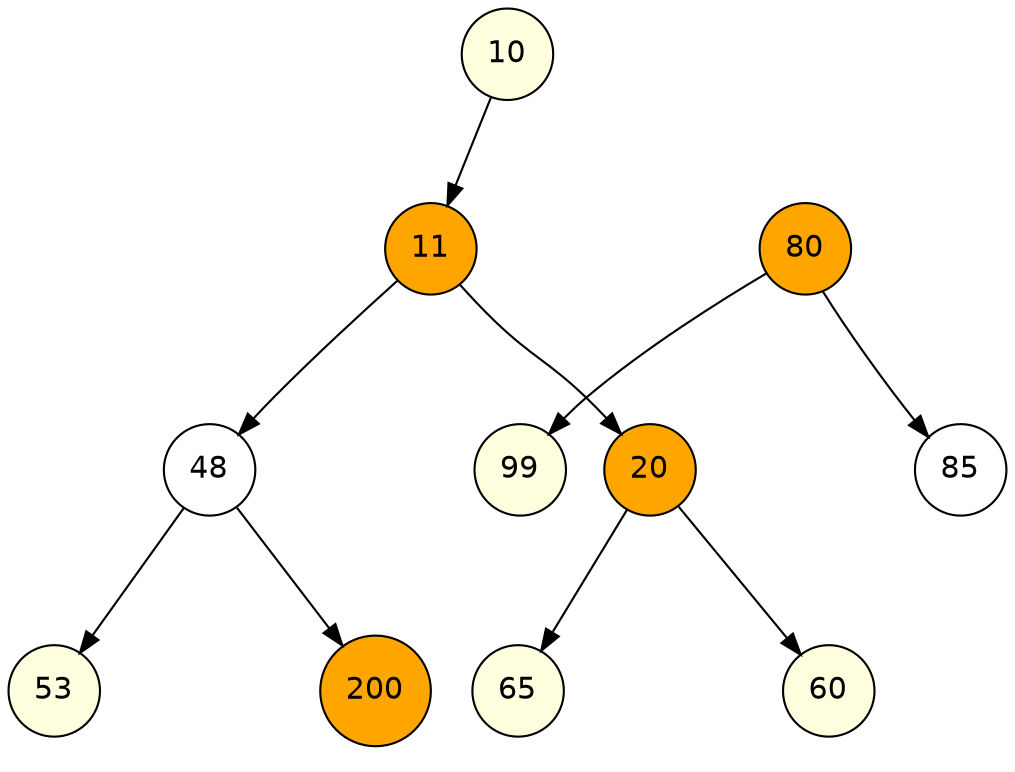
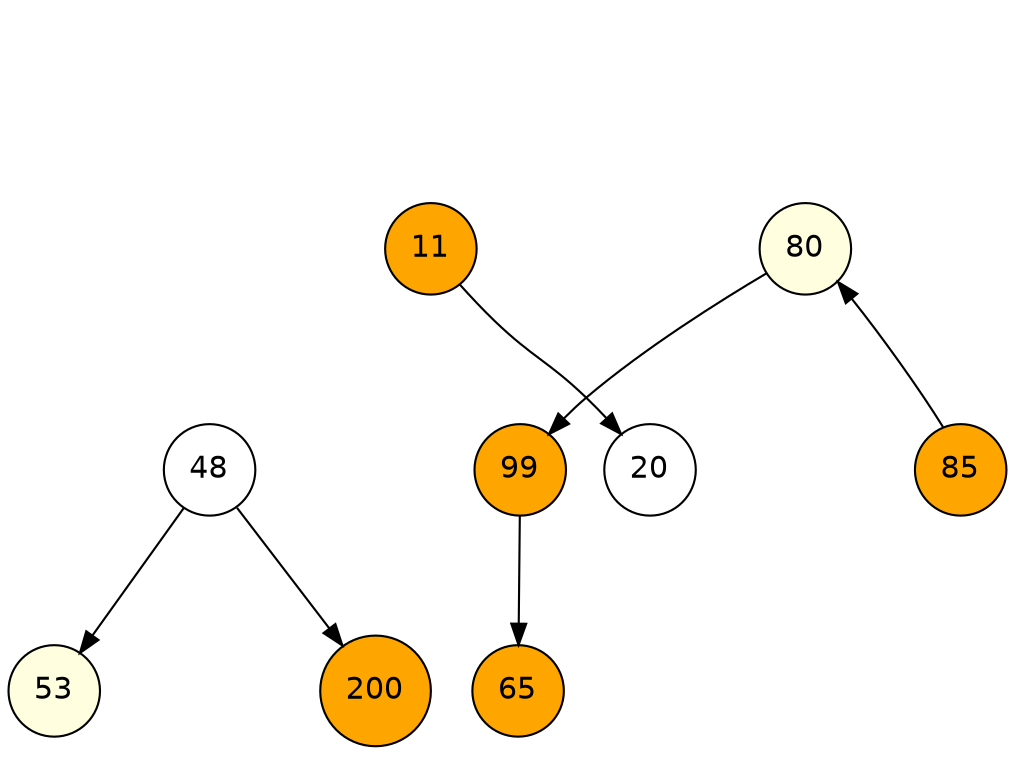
node "10": removed
node "80": fillcolor orange -> lightyellow
edge "11" -> "48": removed
edge "80" -> "85": reversed
node "99": fillcolor lightyellow -> orange
node "20": fillcolor orange -> white
node "85": fillcolor white -> orange
edge "20" -> "65": now "99" -> "65"
node "65": fillcolor lightyellow -> orange
node "60": removed
